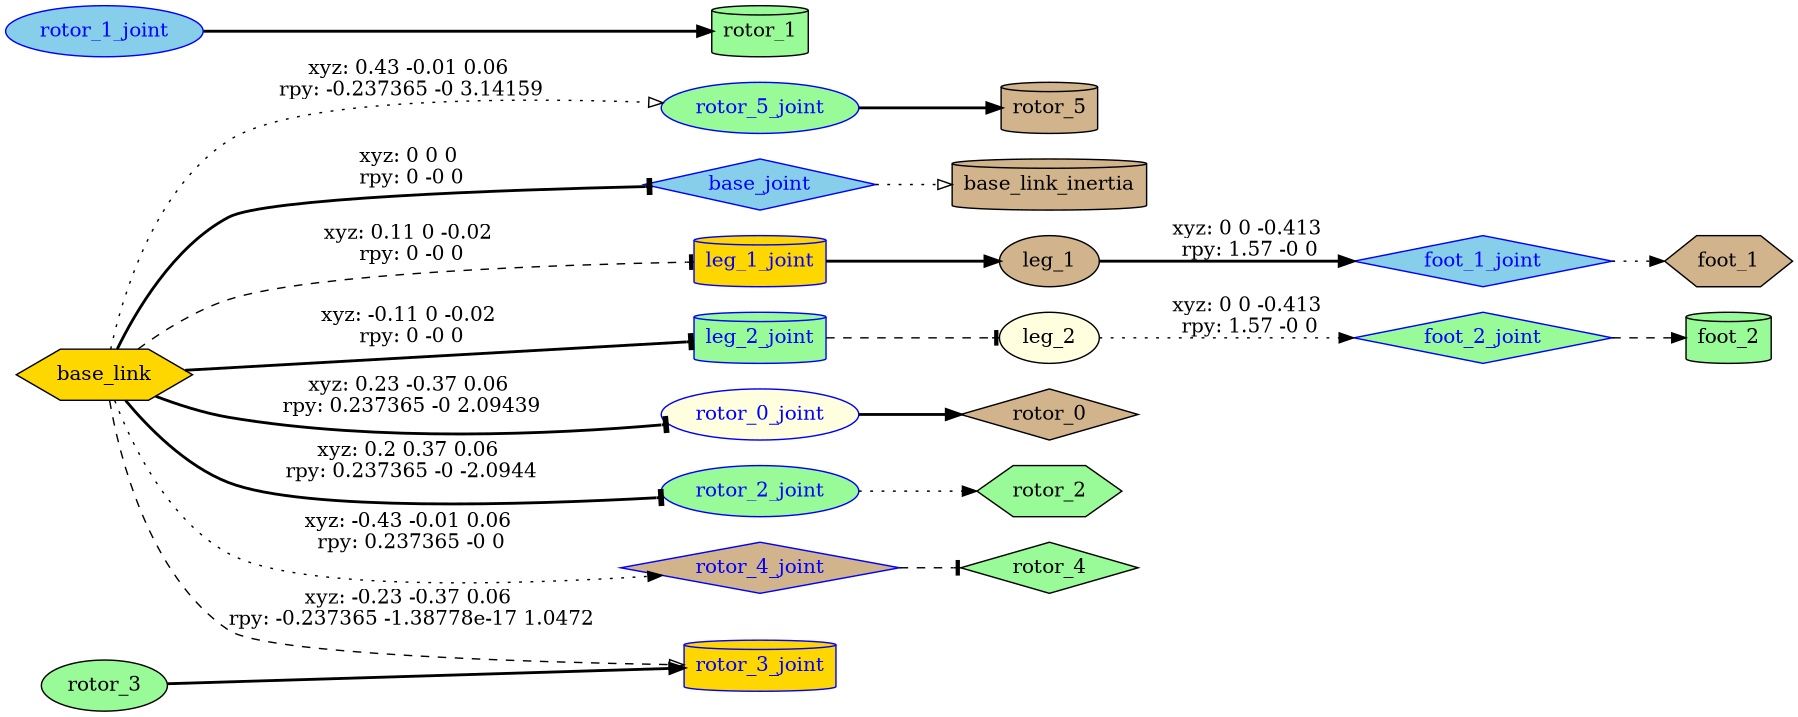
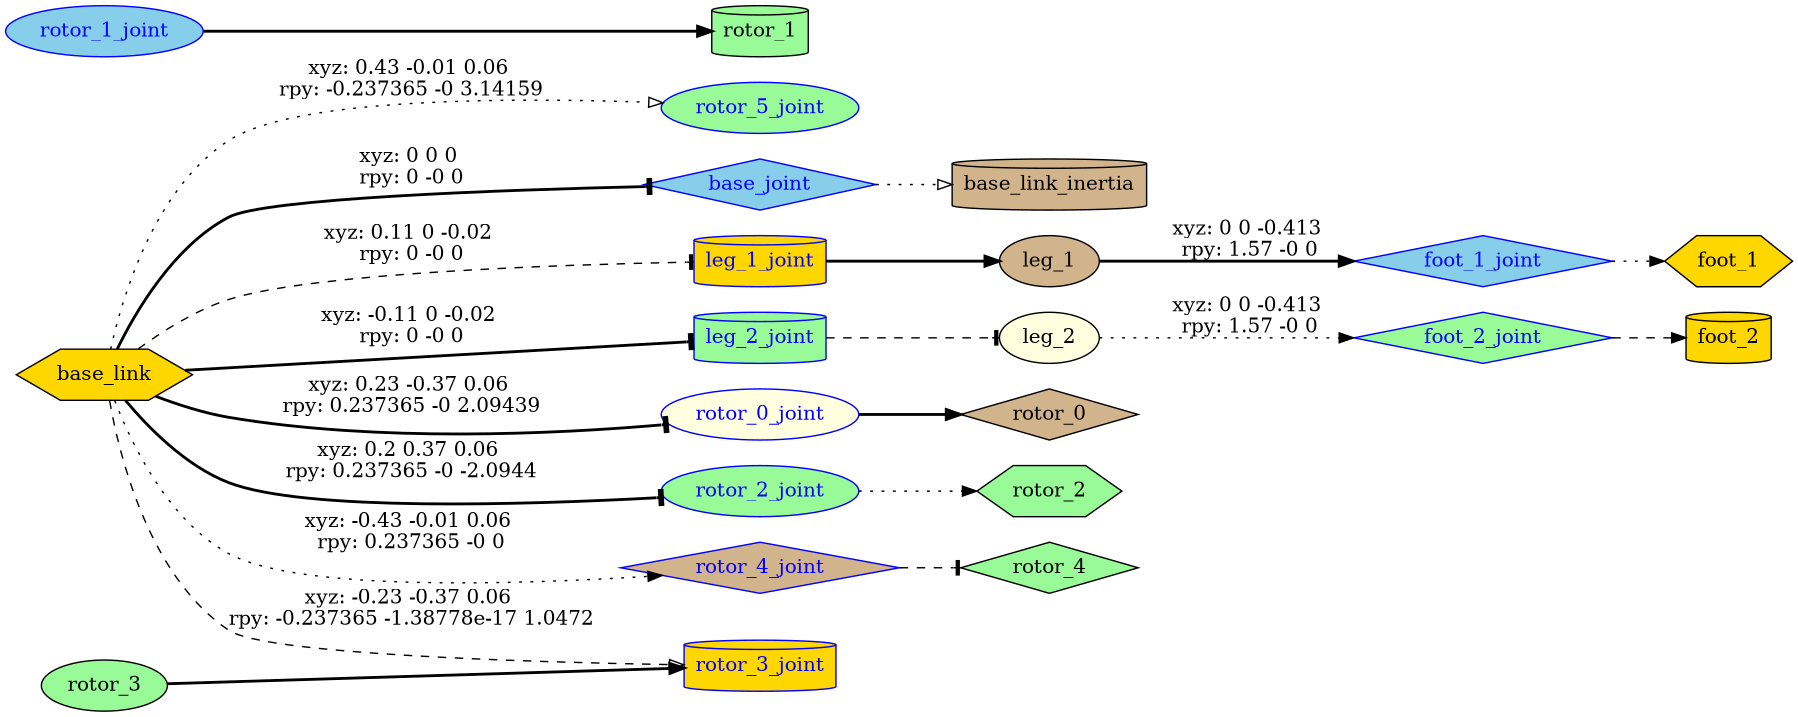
node "rotor_5": removed
node "foot_1": fillcolor tan -> gold
node "foot_2": fillcolor palegreen -> gold
